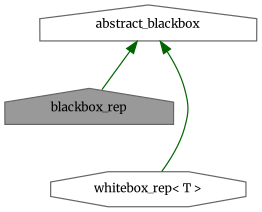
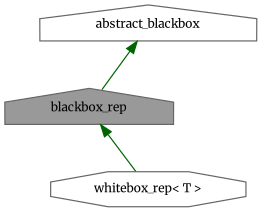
edge "whitebox_rep< T >" -> "abstract_blackbox": now "whitebox_rep< T >" -> "blackbox_rep"
